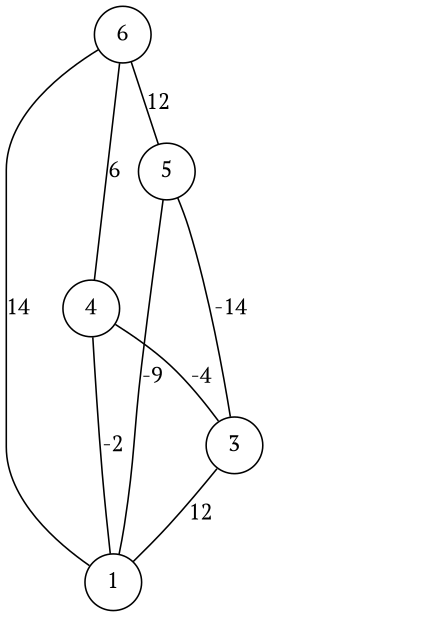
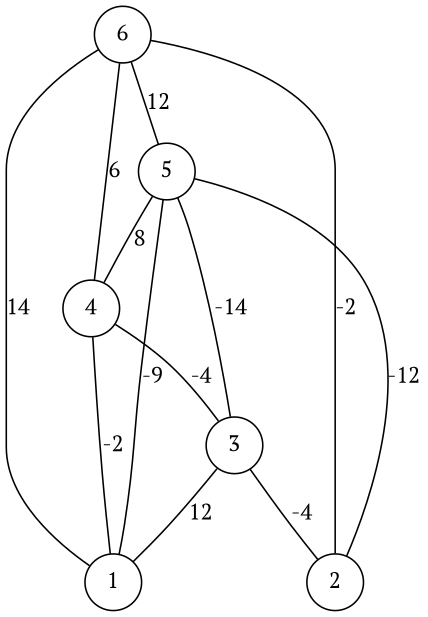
edge "5" -- "4": added, label "8"
node "2": added
